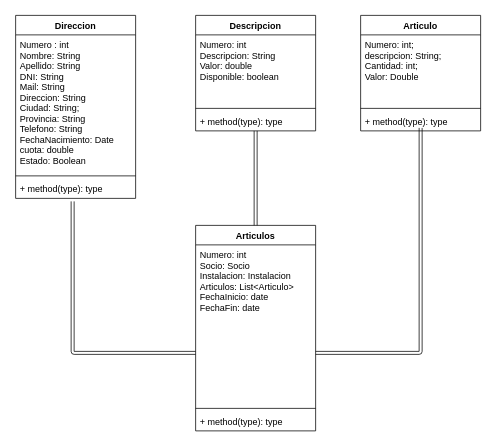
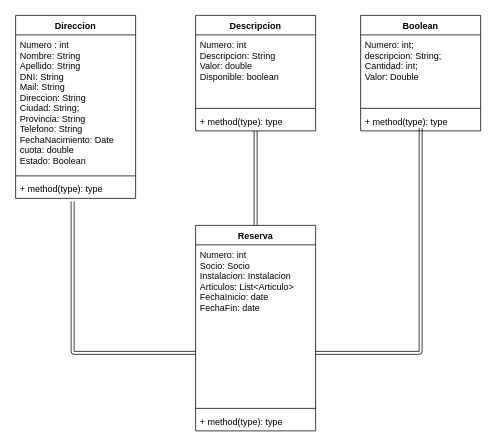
node "Articulo": label "Articulo" -> "Boolean"
node "Articulos": label "Articulos" -> "Reserva"
